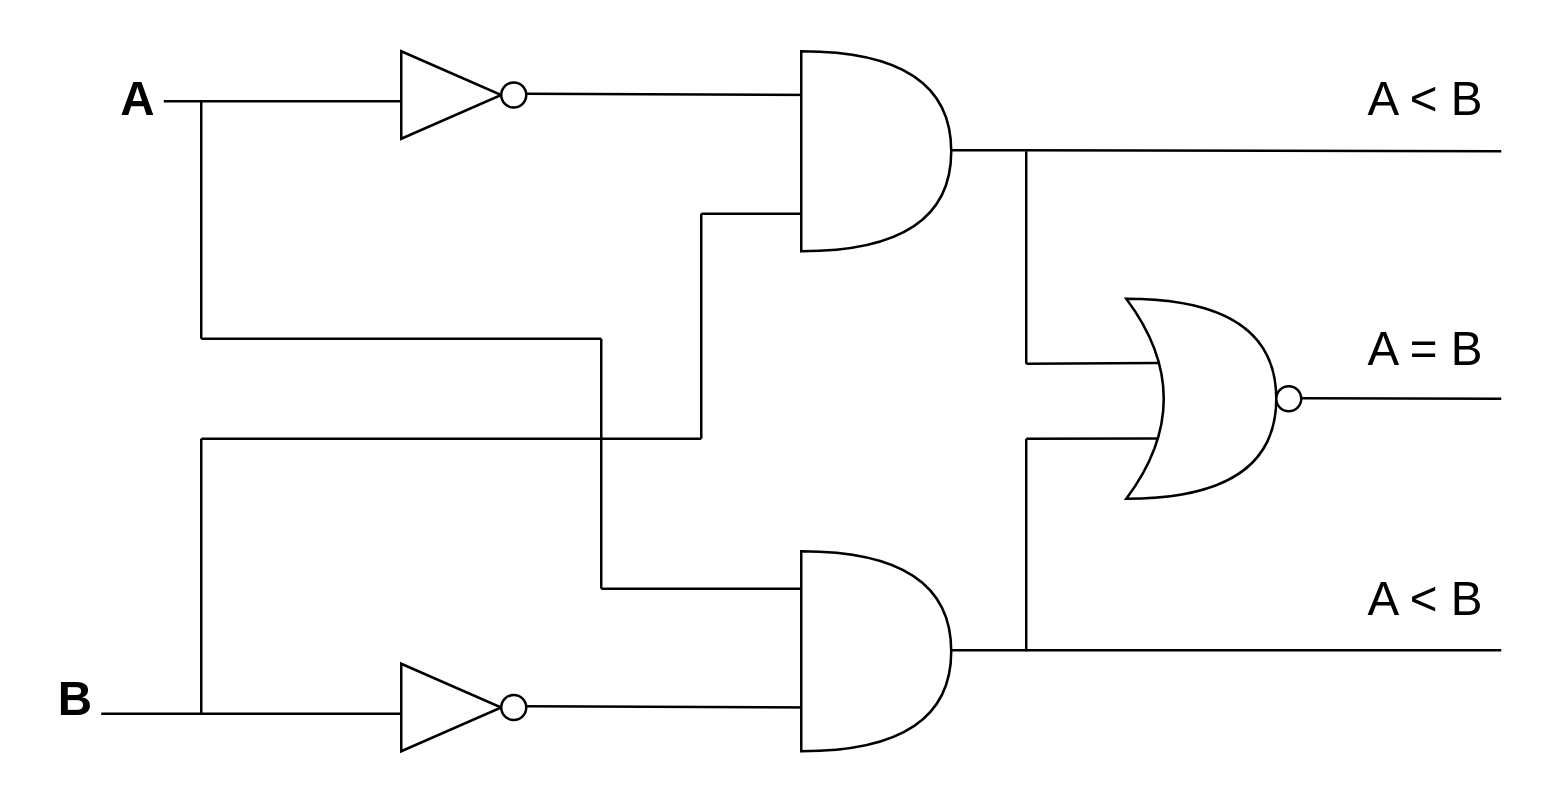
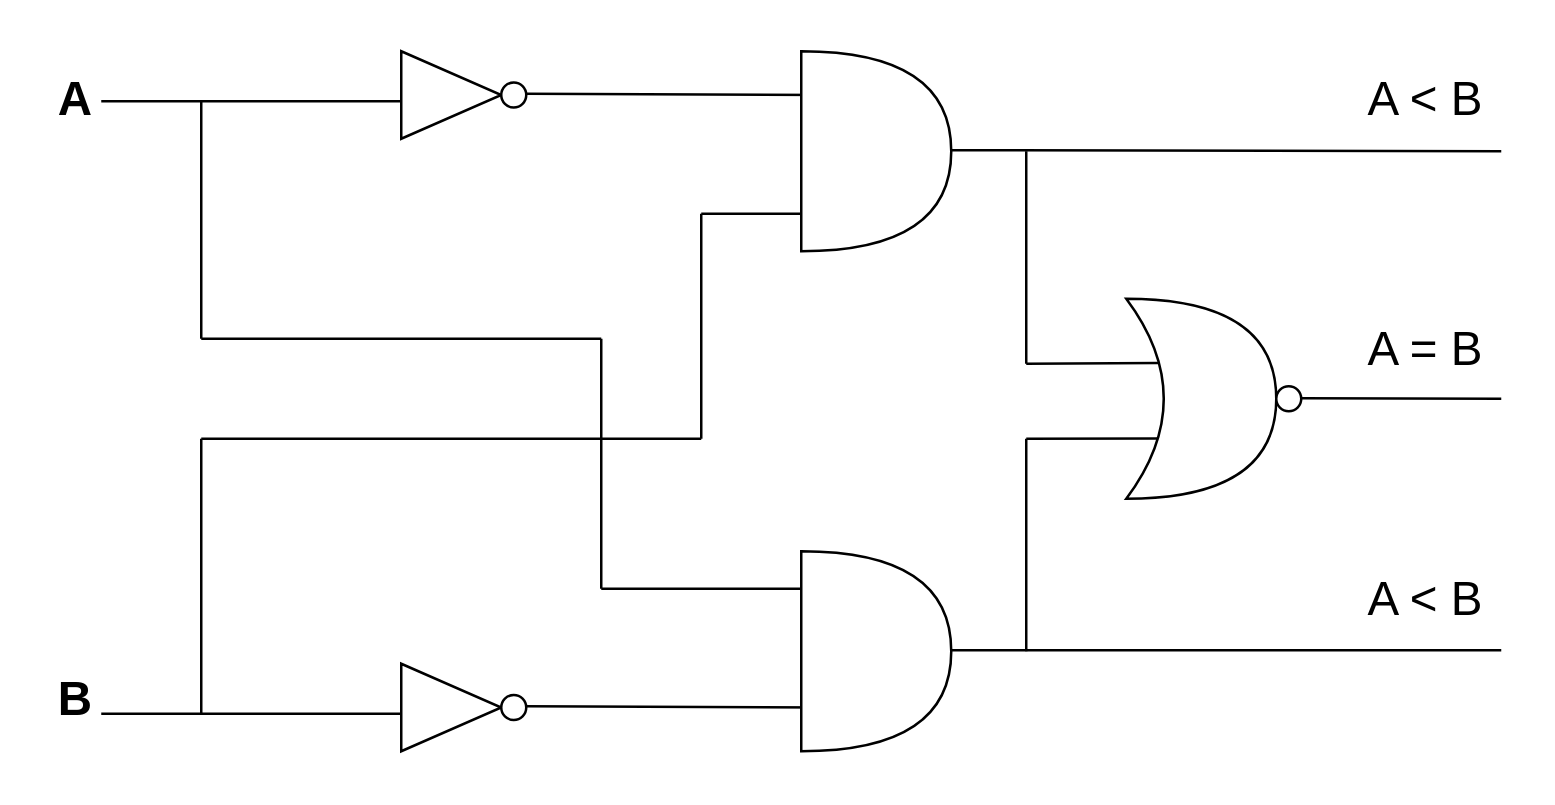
node "A": moved (139, 101) -> (76, 101)
